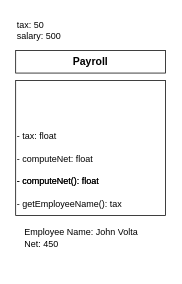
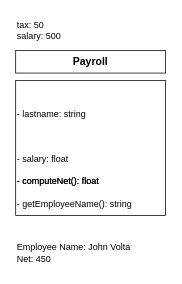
node "- lastname: string": added
node "- tax: float": removed
node "- computeNet: float": label "- computeNet: float" -> "- salary: float"
node "- getEmployeeName(): tax": label "- getEmployeeName(): tax" -> "- getEmployeeName(): string"
node "Employee Name: John Volta Net: 450": moved (87, 238) -> (79, 253)
